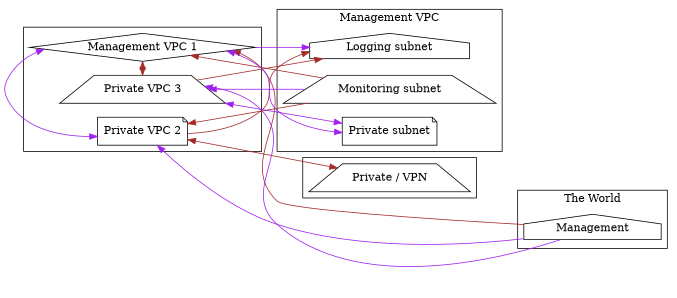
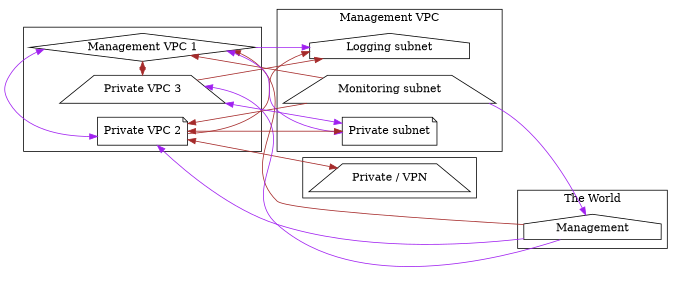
edge "Monitoring subnet" -> "Private VPC 3": now "Monitoring subnet" -> "Management"
edge "Private VPC 2" -- "Private subnet": added
